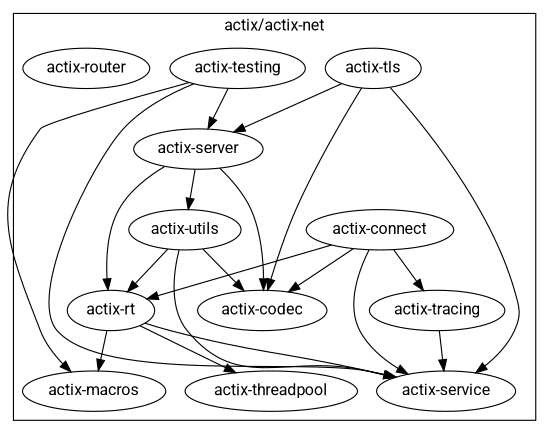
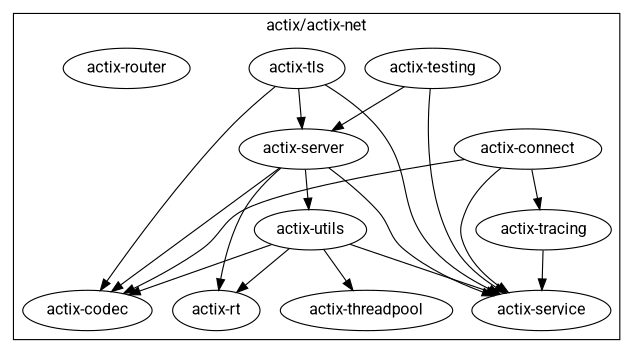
edge "actix-connect" -> "actix-rt": removed
edge "actix-rt" -> "actix-threadpool": now "actix-utils" -> "actix-threadpool"
edge "actix-rt" -> "actix-service": now "actix-server" -> "actix-service"
node "actix-macros": removed
